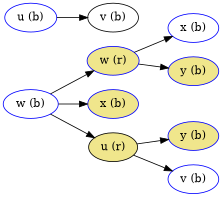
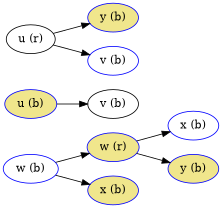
node "u (b)": fillcolor white -> khaki
edge "w (b)" -> "u (r)": removed
node "u (r)": fillcolor khaki -> white
